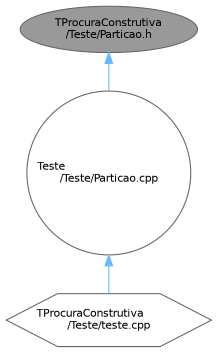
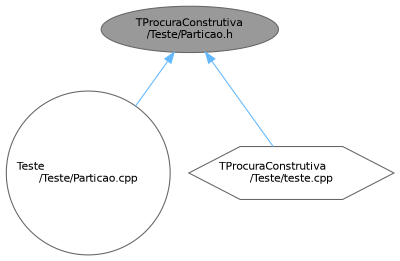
edge "TProcuraConstrutiva /Teste/teste.cpp" -> "Teste /Teste/Particao.cpp": now "TProcuraConstrutiva /Teste/teste.cpp" -> "TProcuraConstrutiva /Teste/Particao.h"
